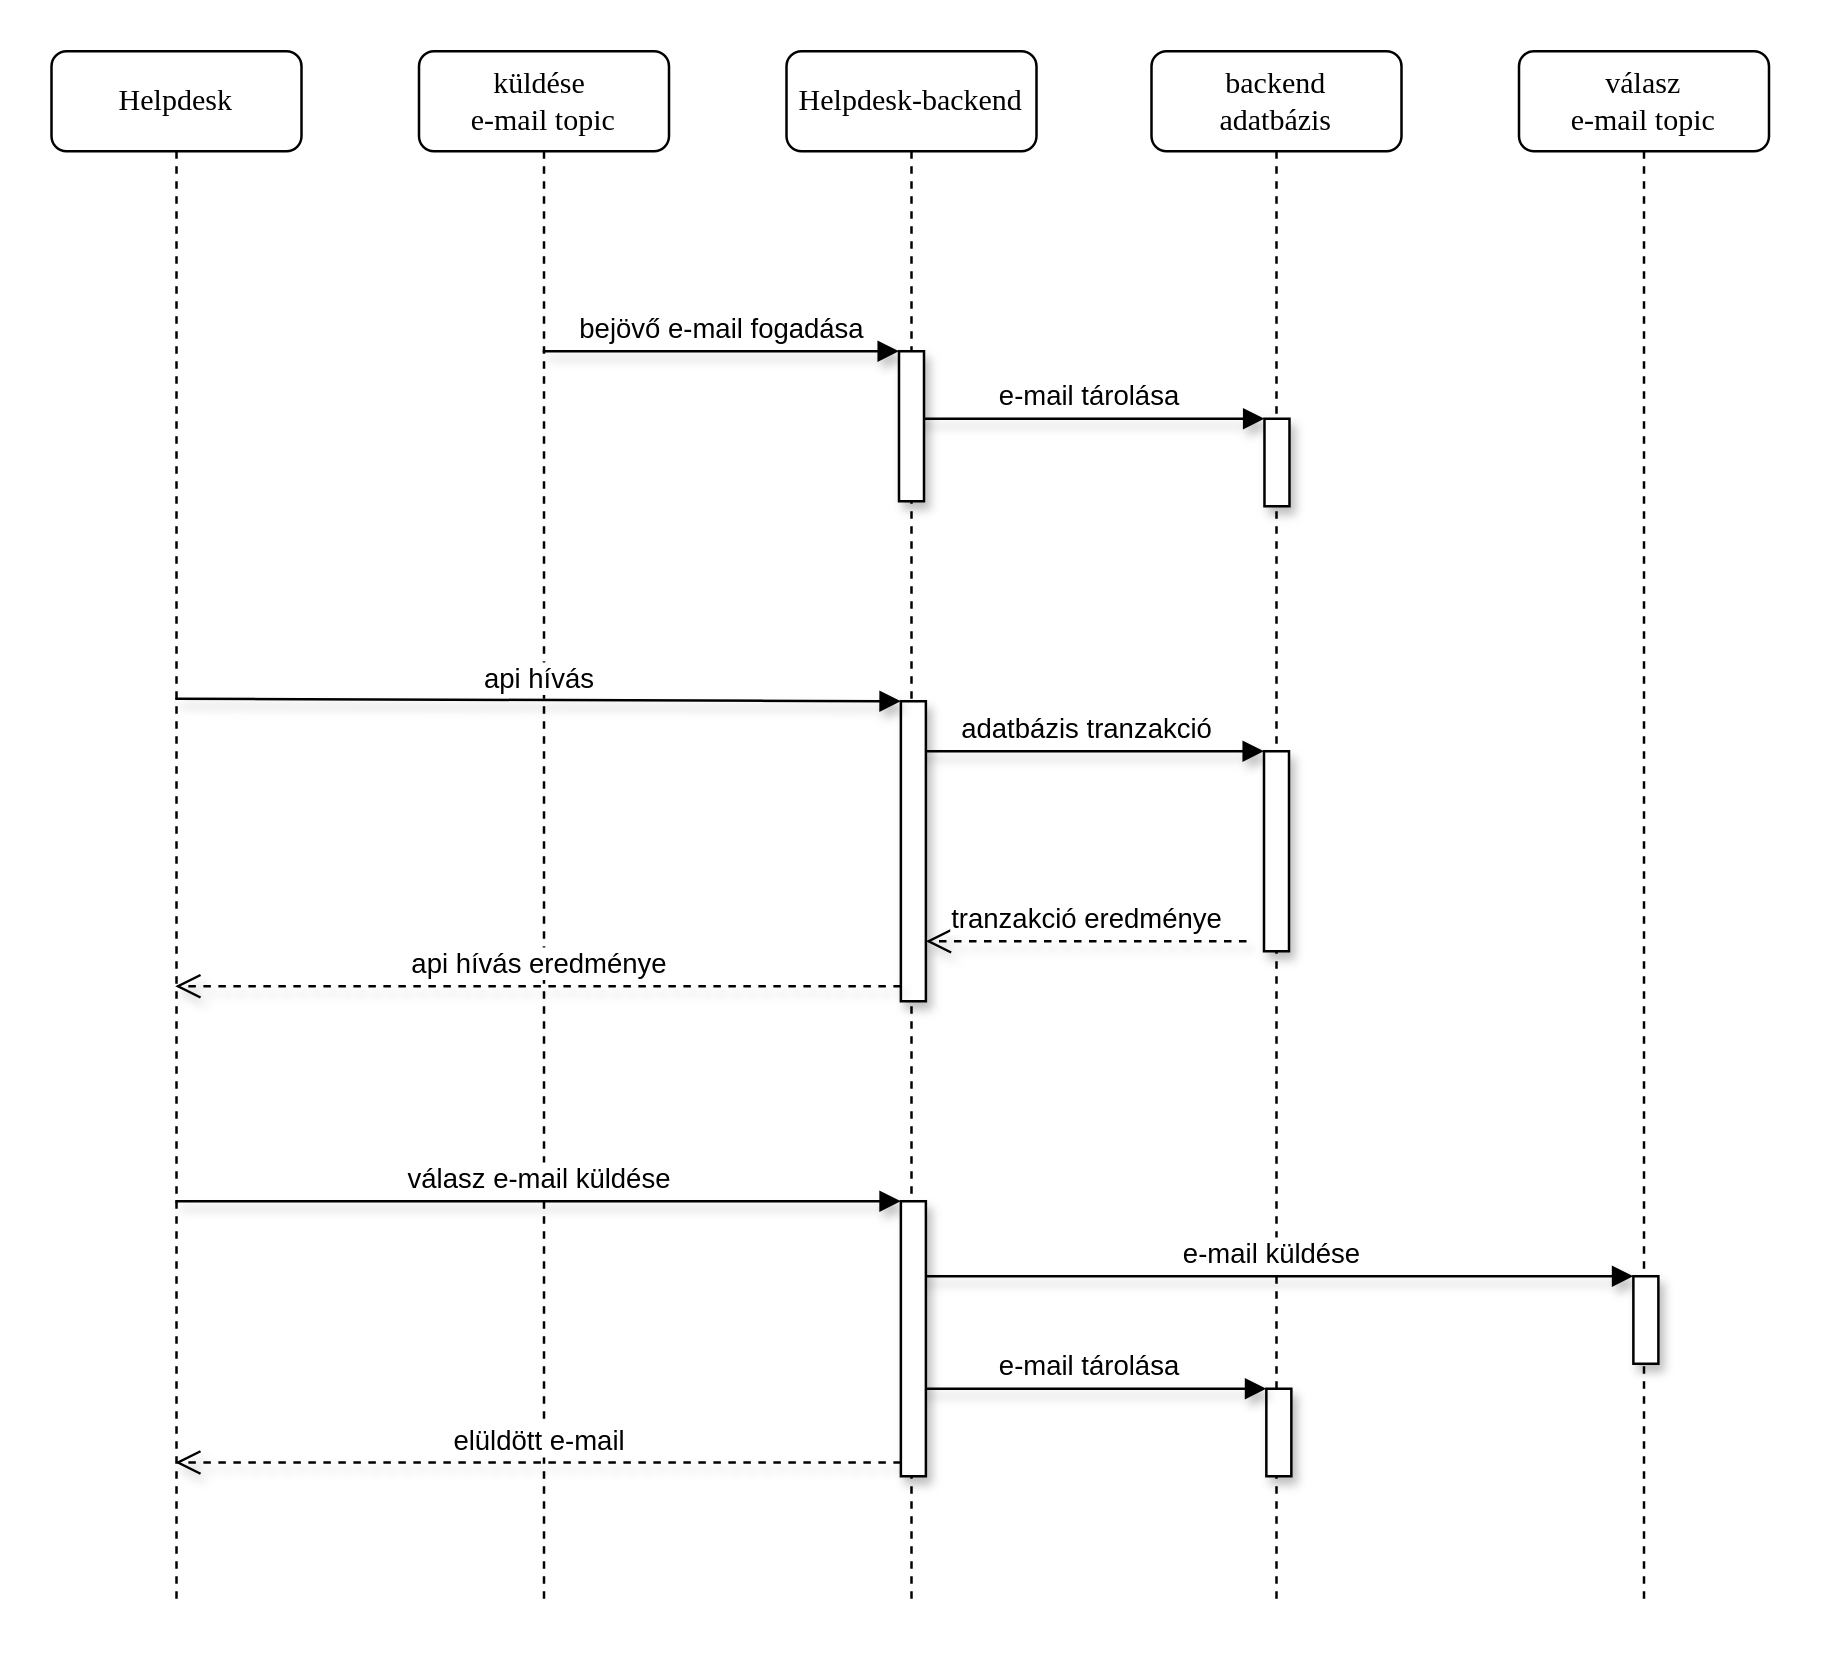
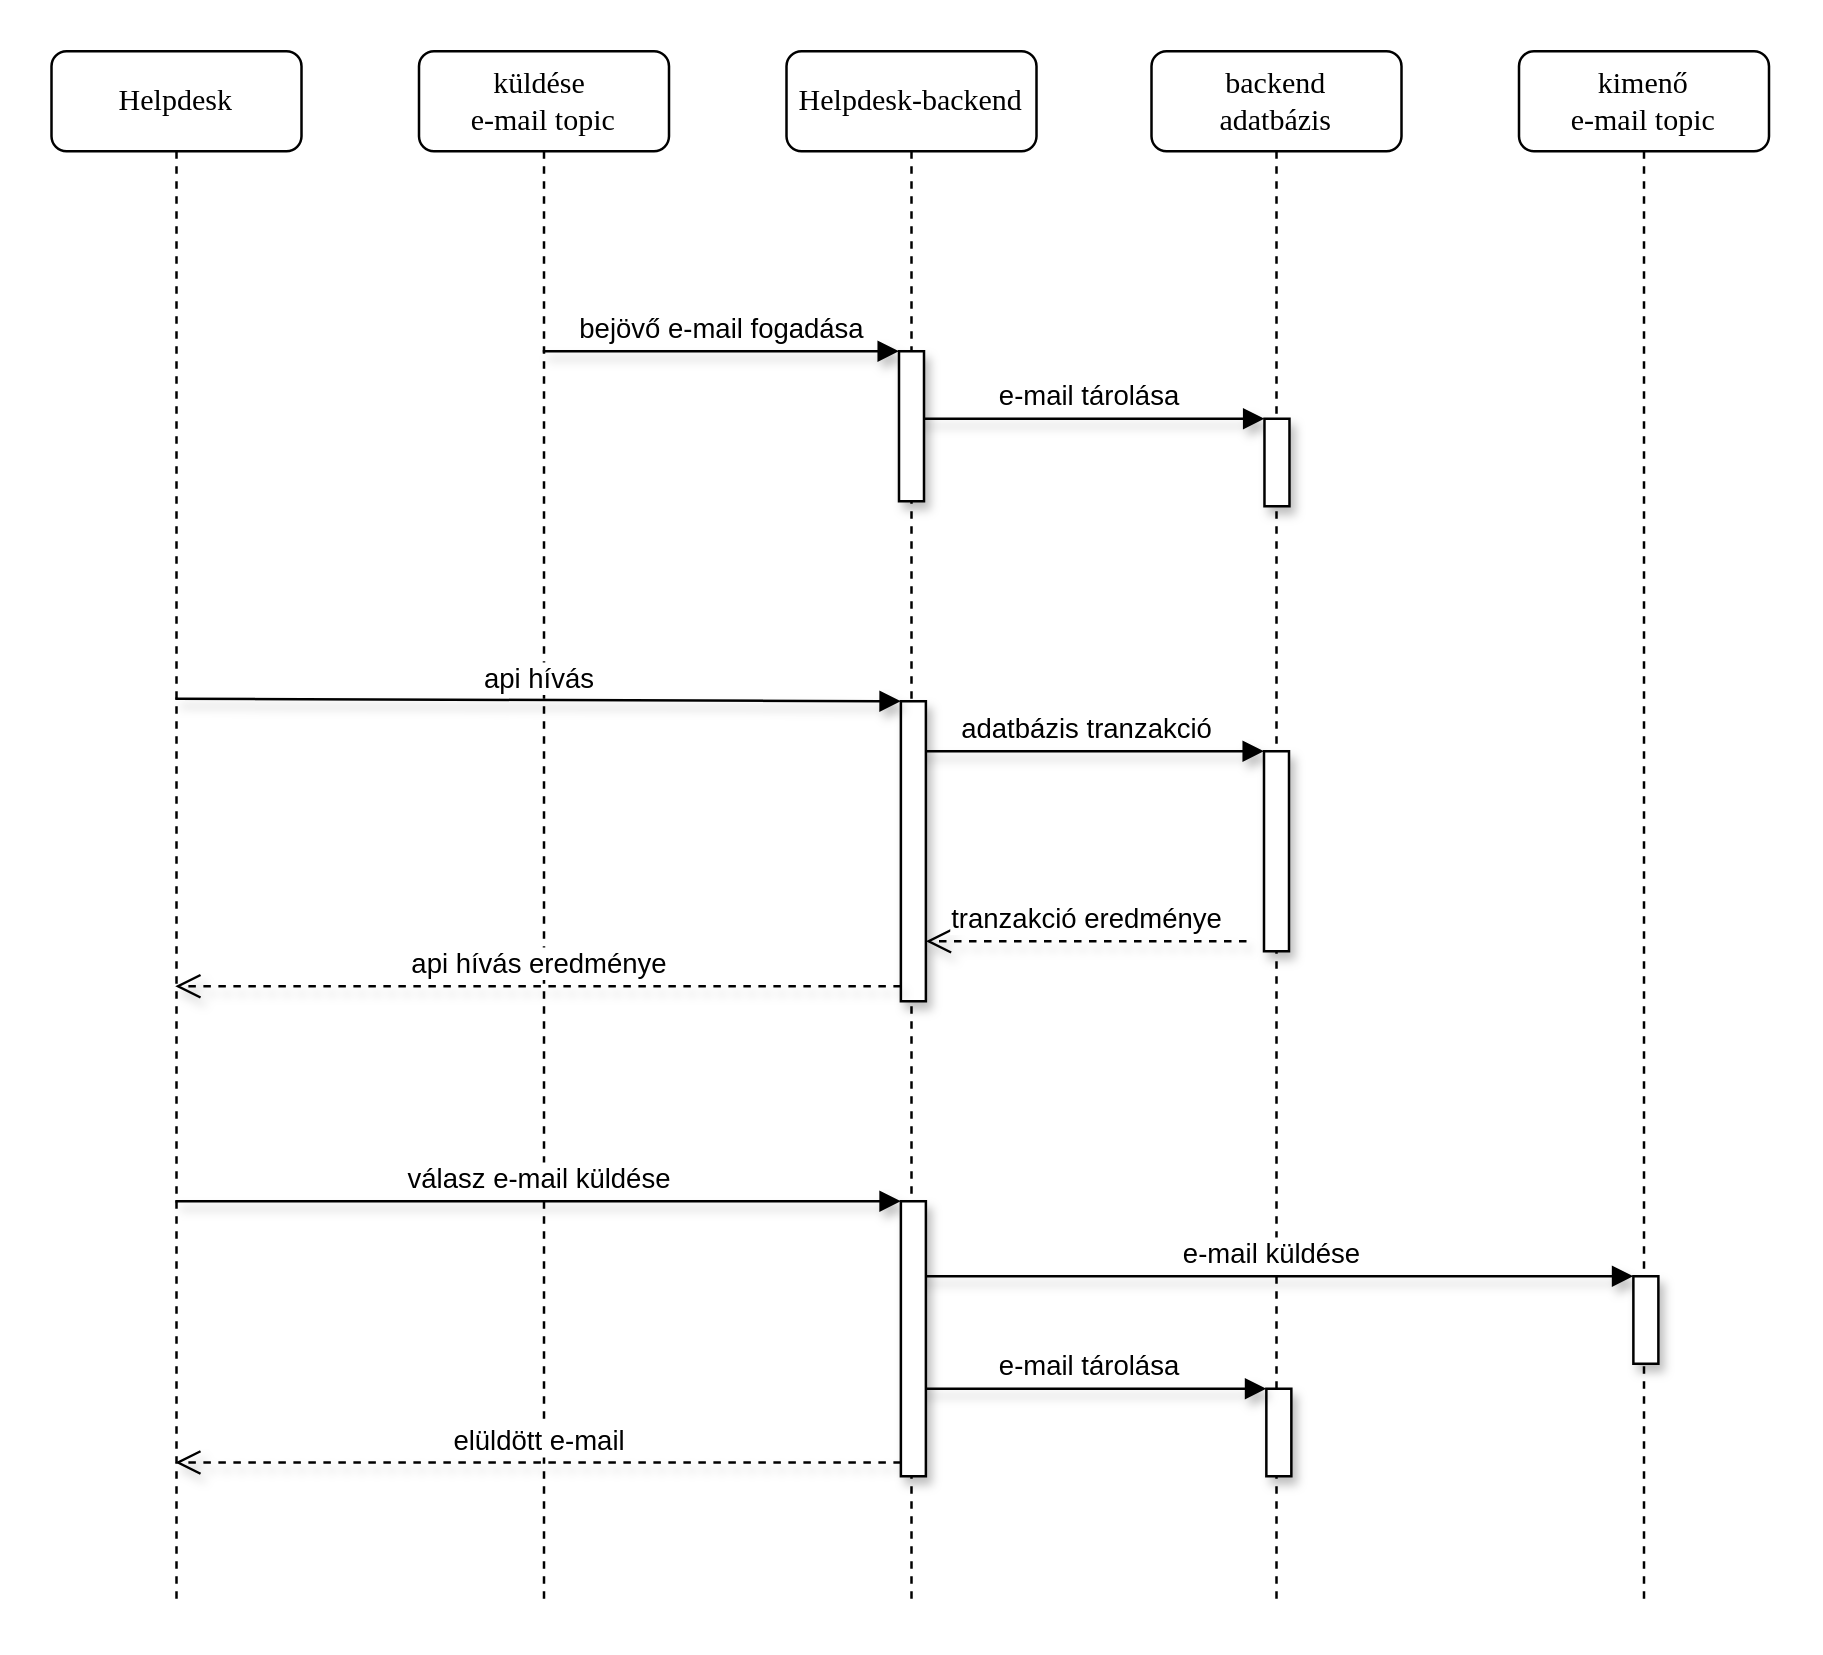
node "válasz e-mail topic": label "válasz e-mail topic" -> "kimenő e-mail topic"
